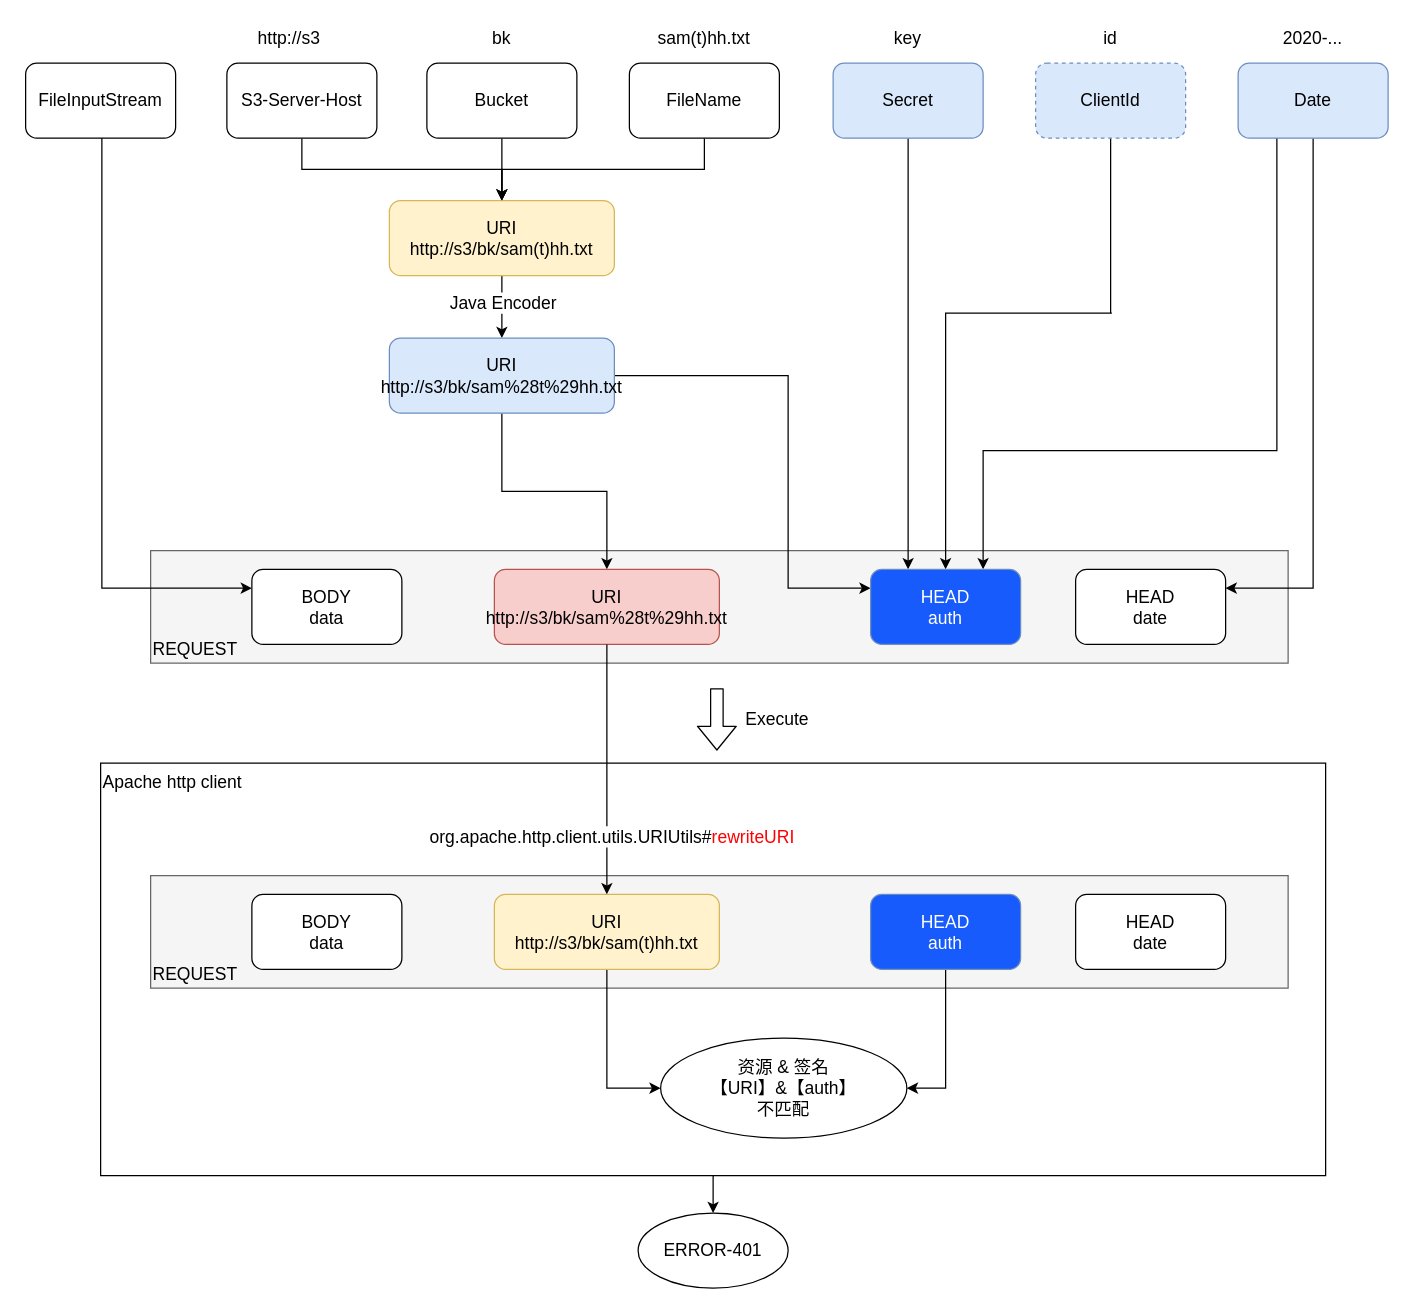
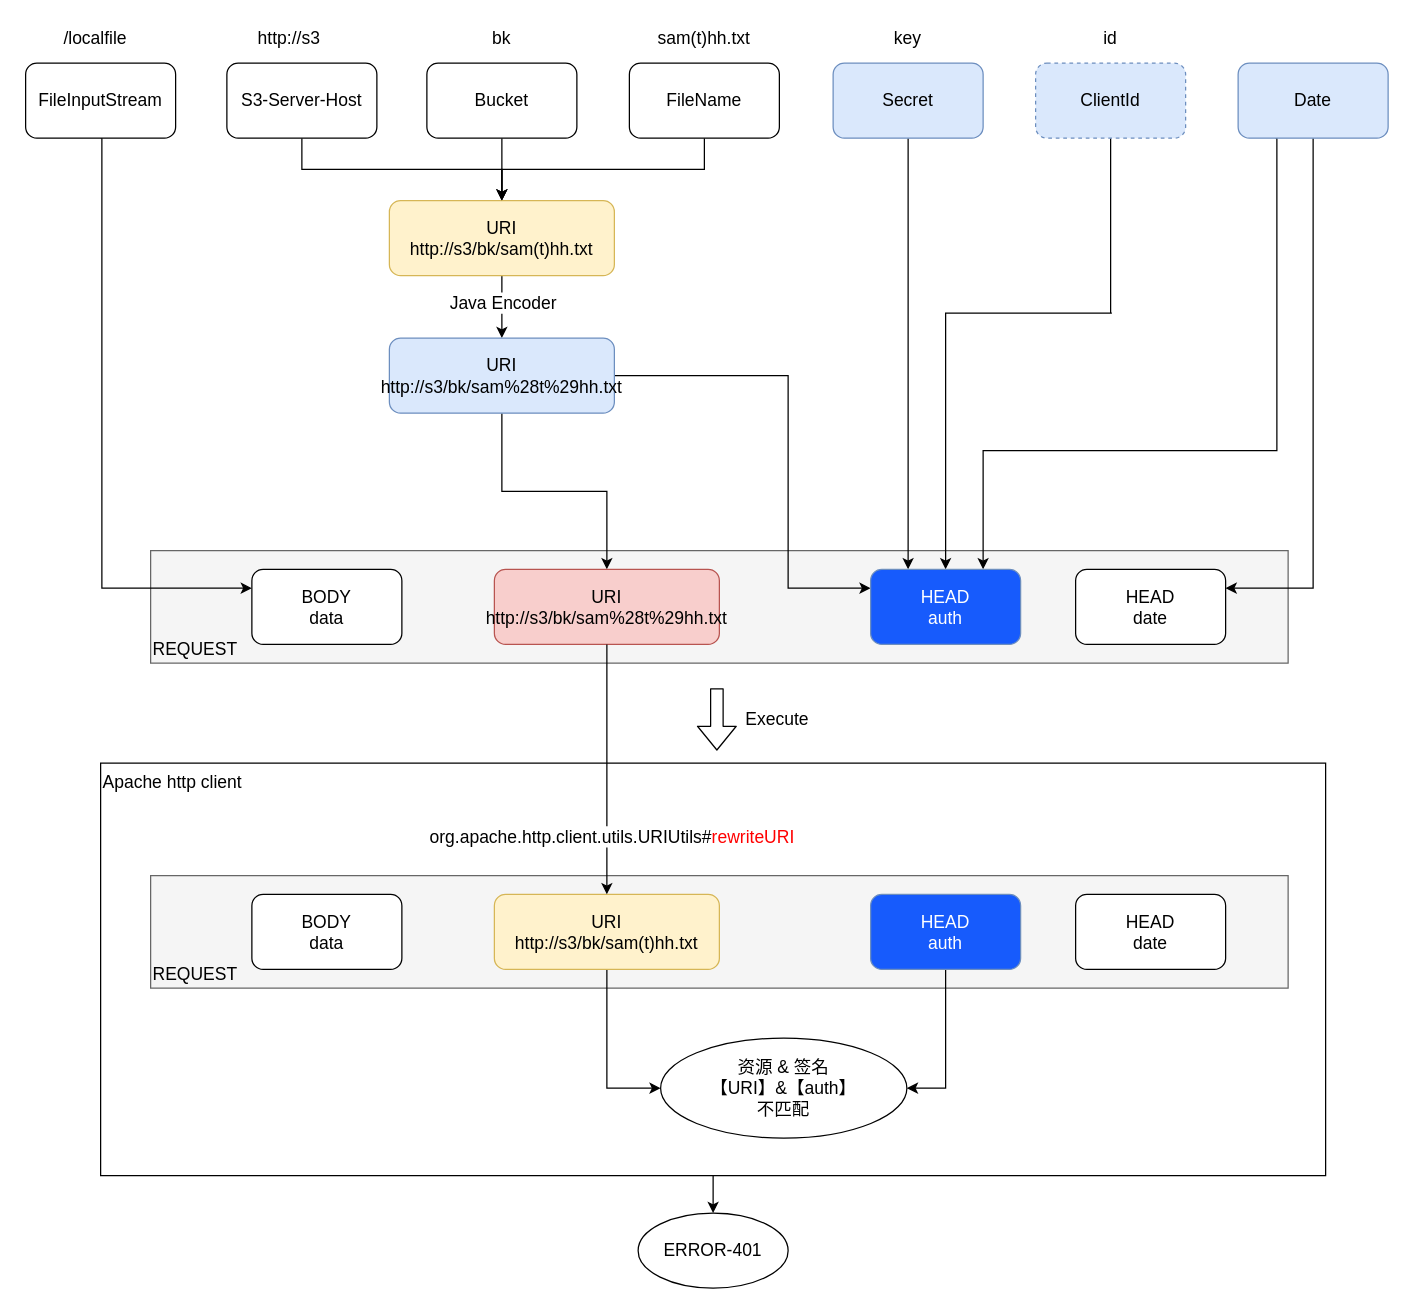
node "/localfile": added
node "2020-...": removed
